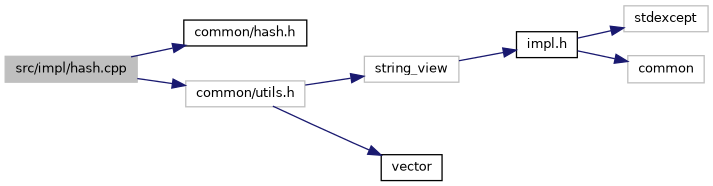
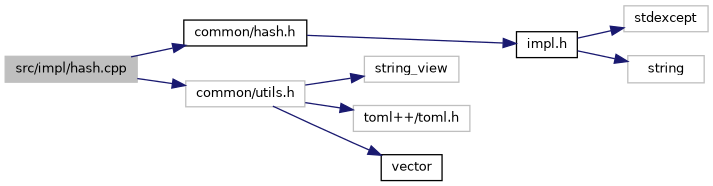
edge "string_view" -> "impl.h": now "common/hash.h" -> "impl.h"
node "common": label "common" -> "string"
node "toml++/toml.h": added
